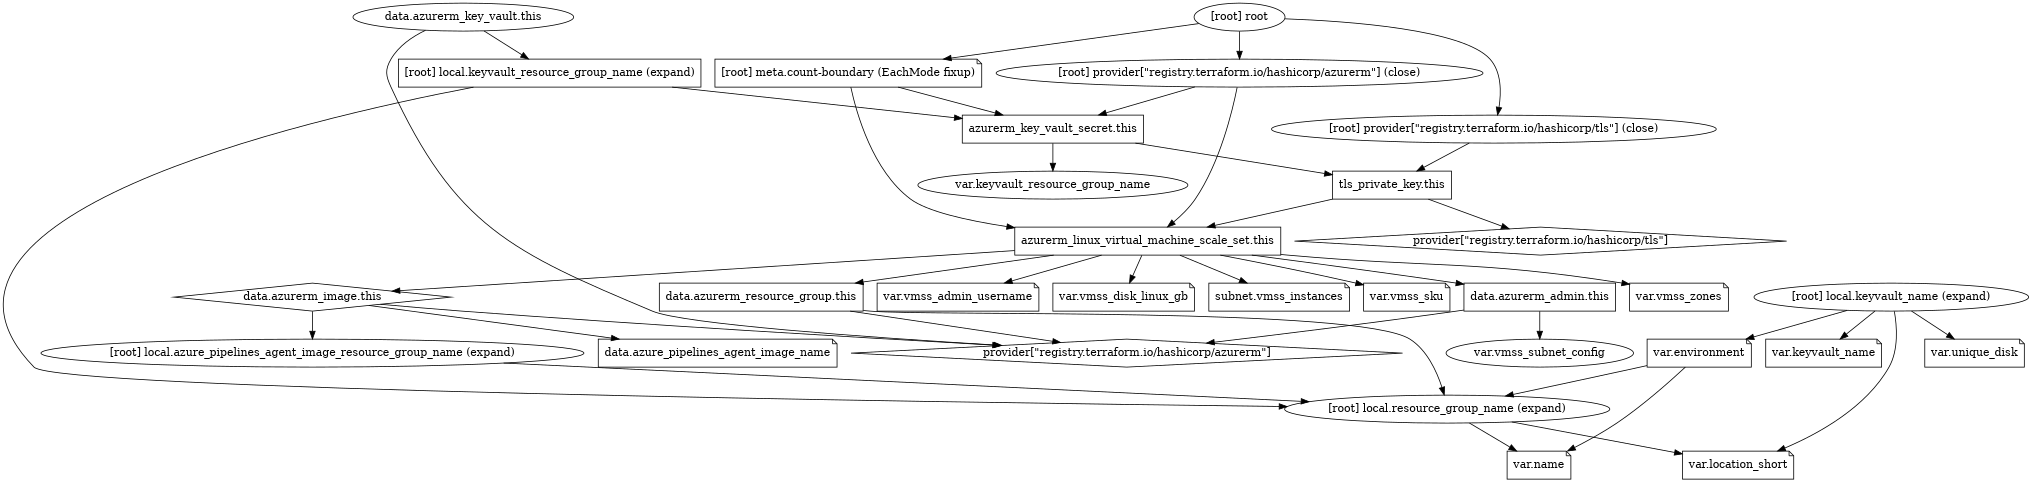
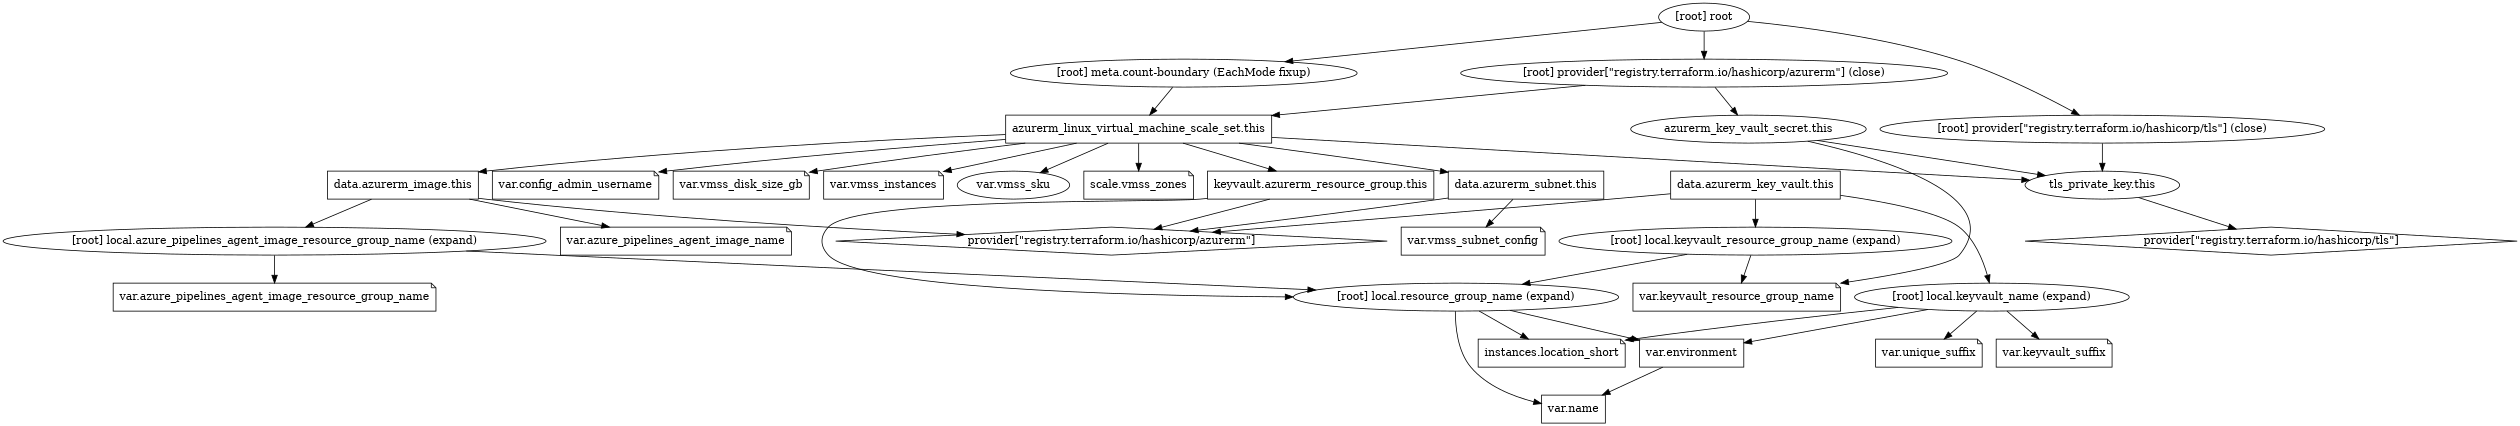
node "data.azurerm_key_vault.this": shape ellipse -> box
node "[root] local.keyvault_resource_group_name (expand)": shape box -> ellipse
node "[root] meta.count-boundary (EachMode fixup)": shape note -> ellipse
edge "[root] meta.count-boundary (EachMode fixup)" -> "azurerm_key_vault_secret.this": removed
edge "[root] local.keyvault_resource_group_name (expand)" -> "azurerm_key_vault_secret.this": now "[root] local.keyvault_resource_group_name (expand)" -> "var.keyvault_resource_group_name"
node "azurerm_key_vault_secret.this": shape box -> ellipse
node "var.keyvault_resource_group_name": shape ellipse -> note
node "tls_private_key.this": shape box -> ellipse
edge "tls_private_key.this" -> "azurerm_linux_virtual_machine_scale_set.this": reversed
edge "data.azurerm_key_vault.this" -> "[root] local.keyvault_name (expand)": added
node "var.azure_pipelines_agent_image_resource_group_name": added
node "data.azurerm_image.this": shape diamond -> box
node "data.azurerm_resource_group.this": label "data.azurerm_resource_group.this" -> "keyvault.azurerm_resource_group.this"
node "var.vmss_admin_username": label "var.vmss_admin_username" -> "var.config_admin_username"
node "var.vmss_disk_linux_gb": label "var.vmss_disk_linux_gb" -> "var.vmss_disk_size_gb"
node "subnet.vmss_instances": label "subnet.vmss_instances" -> "var.vmss_instances"
node "var.vmss_sku": shape note -> ellipse
node "data.azurerm_admin.this": label "data.azurerm_admin.this" -> "data.azurerm_subnet.this"
node "var.vmss_zones": label "var.vmss_zones" -> "scale.vmss_zones"
node "data.azure_pipelines_agent_image_name": label "data.azure_pipelines_agent_image_name" -> "var.azure_pipelines_agent_image_name"
node "var.vmss_subnet_config": shape ellipse -> note
node "var.environment": shape note -> box
node "var.keyvault_name": label "var.keyvault_name" -> "var.keyvault_suffix"
node "var.unique_disk": label "var.unique_disk" -> "var.unique_suffix"
edge "var.environment" -> "[root] local.resource_group_name (expand)": reversed
node "var.name": shape note -> box
node "var.location_short": label "var.location_short" -> "instances.location_short"
